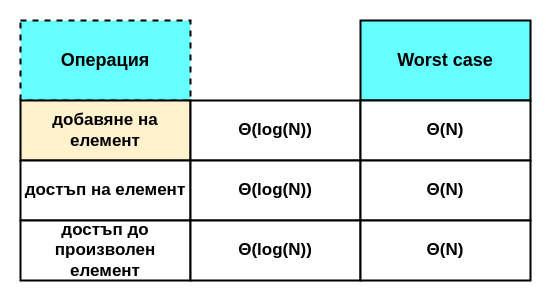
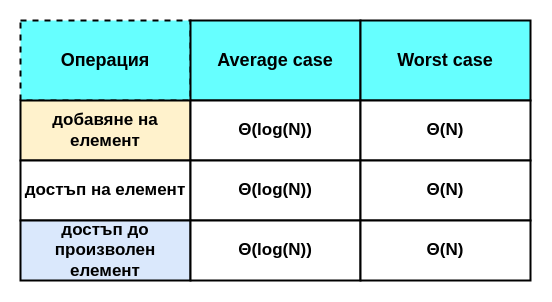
node "Average case": added
node "достъп до произволен елемент": fillcolor #ffffff -> #dae8fc
